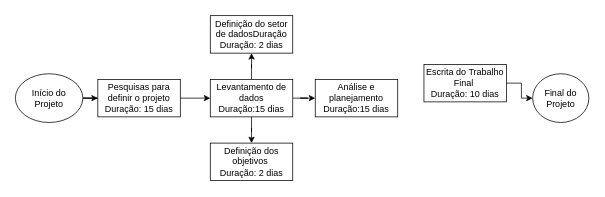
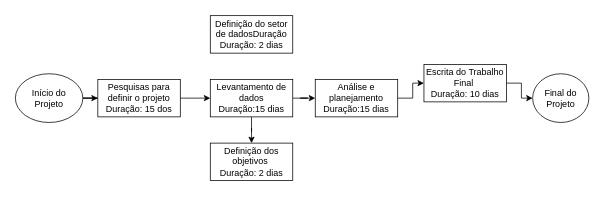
edge "Levantamento de dadosDuração:15 dias" -> "Definição do setor de dadosDuração Duração: 2 dias": removed
edge "Análise e planejamentoDuração:15 dias" -> "Escrita do Trabalho Final Duração: 10 dias": added
node "Pesquisas para definir o projeto Duração: 15 dias": label "Pesquisas para definir o projeto Duração: 15 dias" -> "Pesquisas para definir o projeto Duração: 15 dos"
